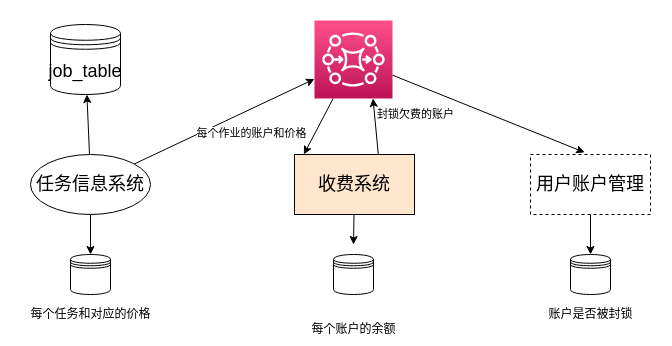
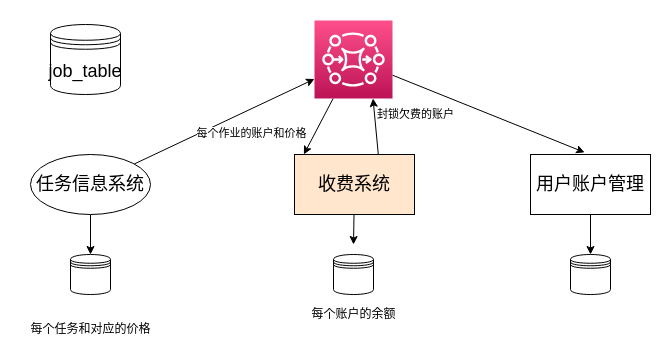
edge "任务信息系统" -> "job_table": removed
node "用户账户管理": style dashed -> solid
node "每个任务和对应的价格": moved (91, 315) -> (91, 330)
node "账户是否被封锁": removed
node "每个账户的余额": moved (354, 330) -> (354, 315)
